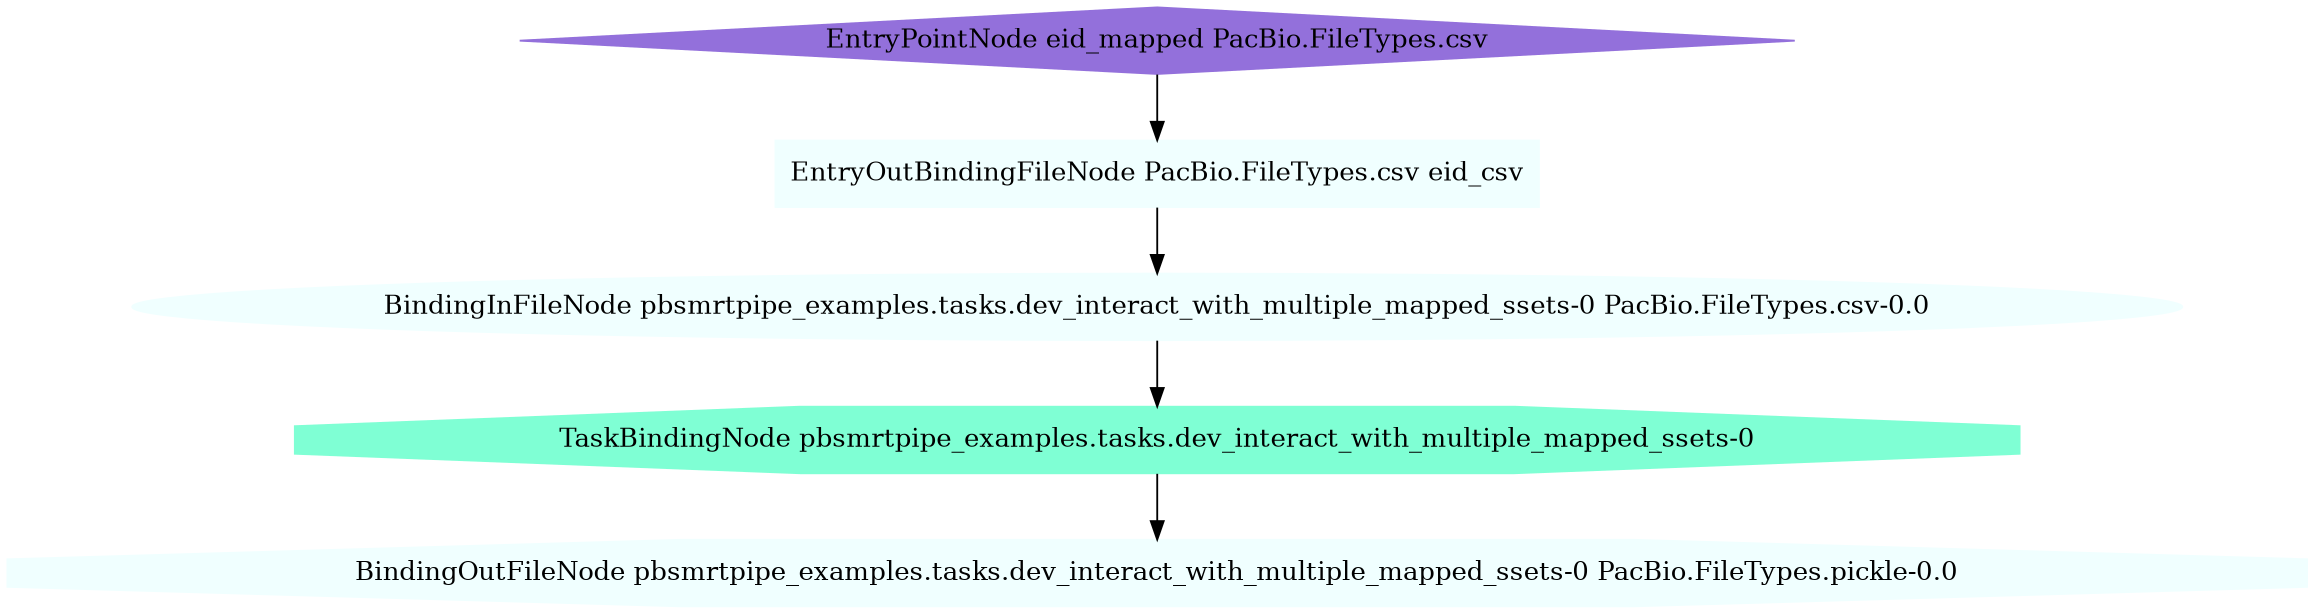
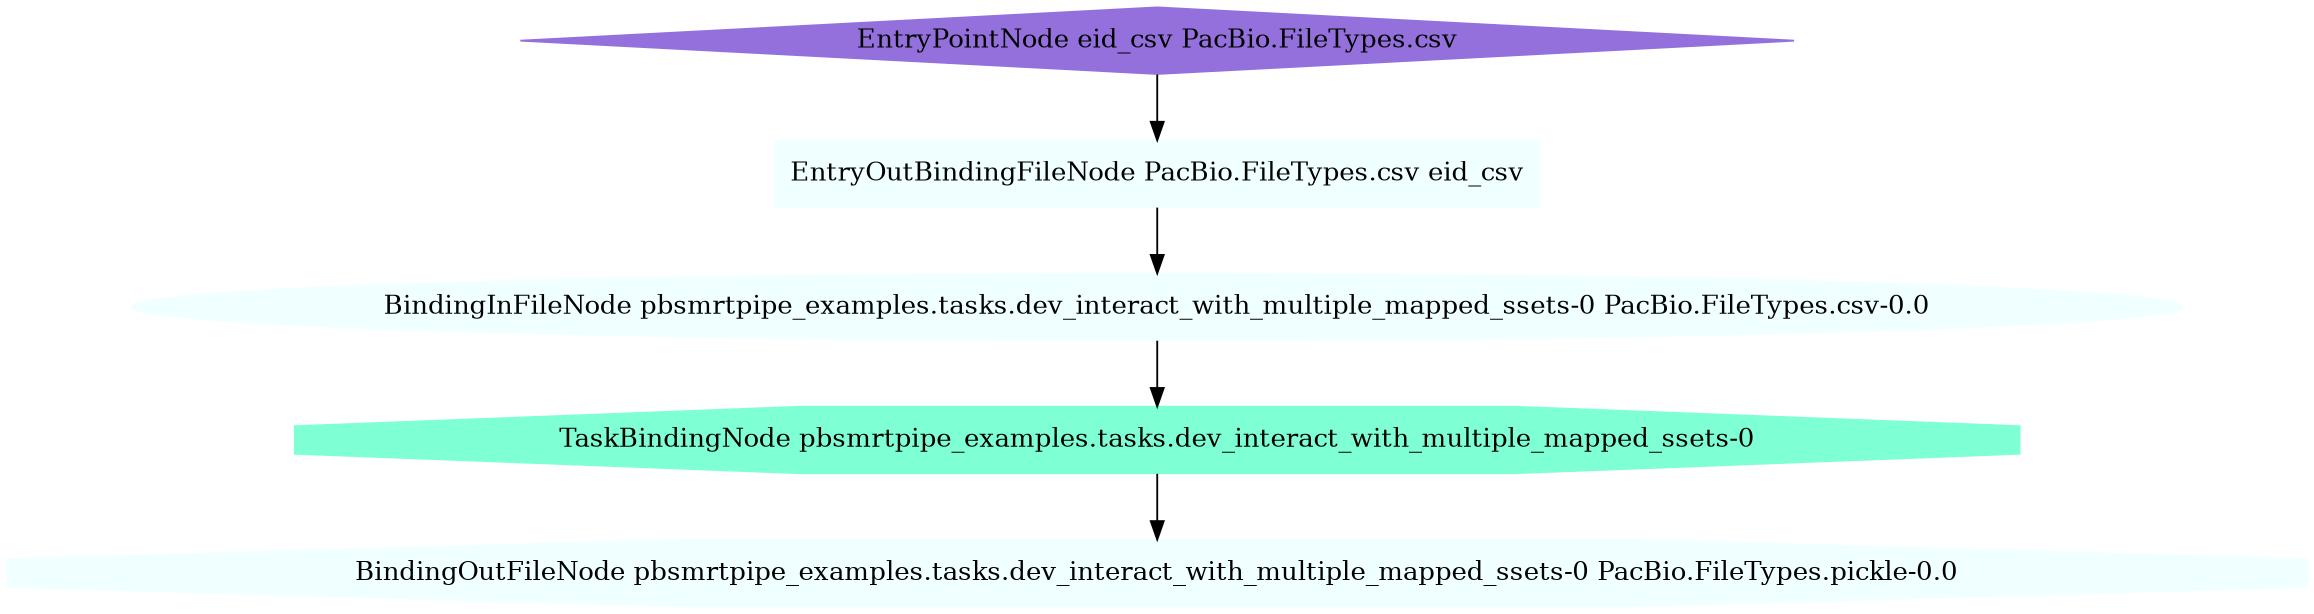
node "EntryPointNode eid_mapped PacBio.FileTypes.csv": label "EntryPointNode eid_mapped PacBio.FileTypes.csv" -> "EntryPointNode eid_csv PacBio.FileTypes.csv"
